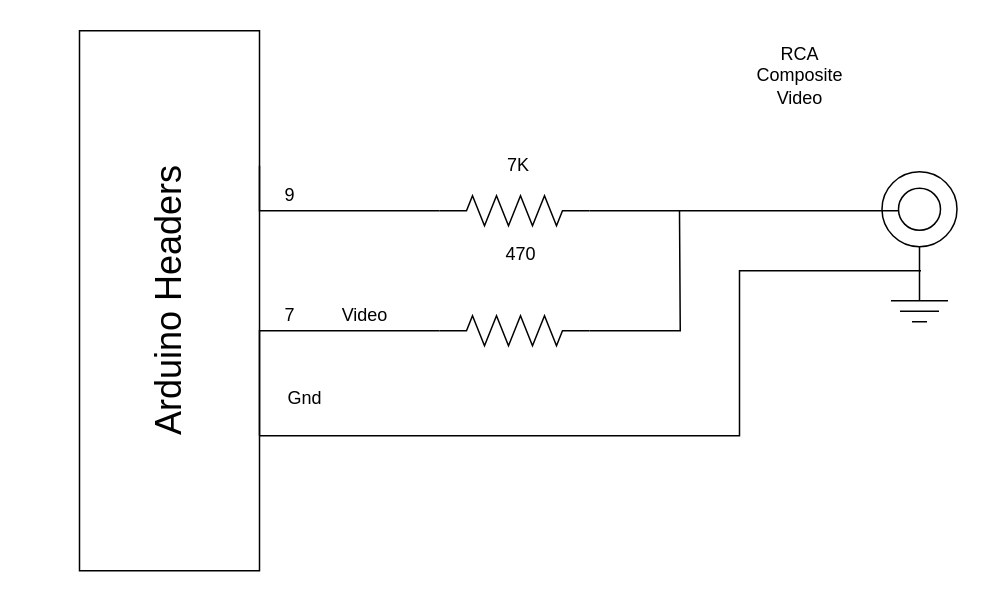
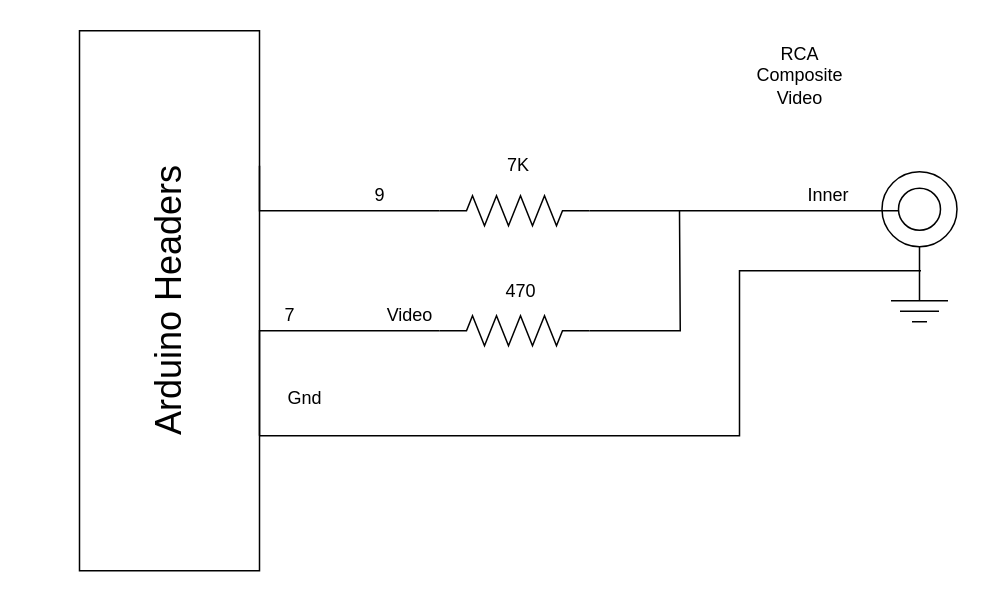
node "9": moved (290, 196) -> (380, 196)
node "Inner": added
node "470": moved (521, 254) -> (521, 292)
node "Video": moved (365, 316) -> (410, 316)
